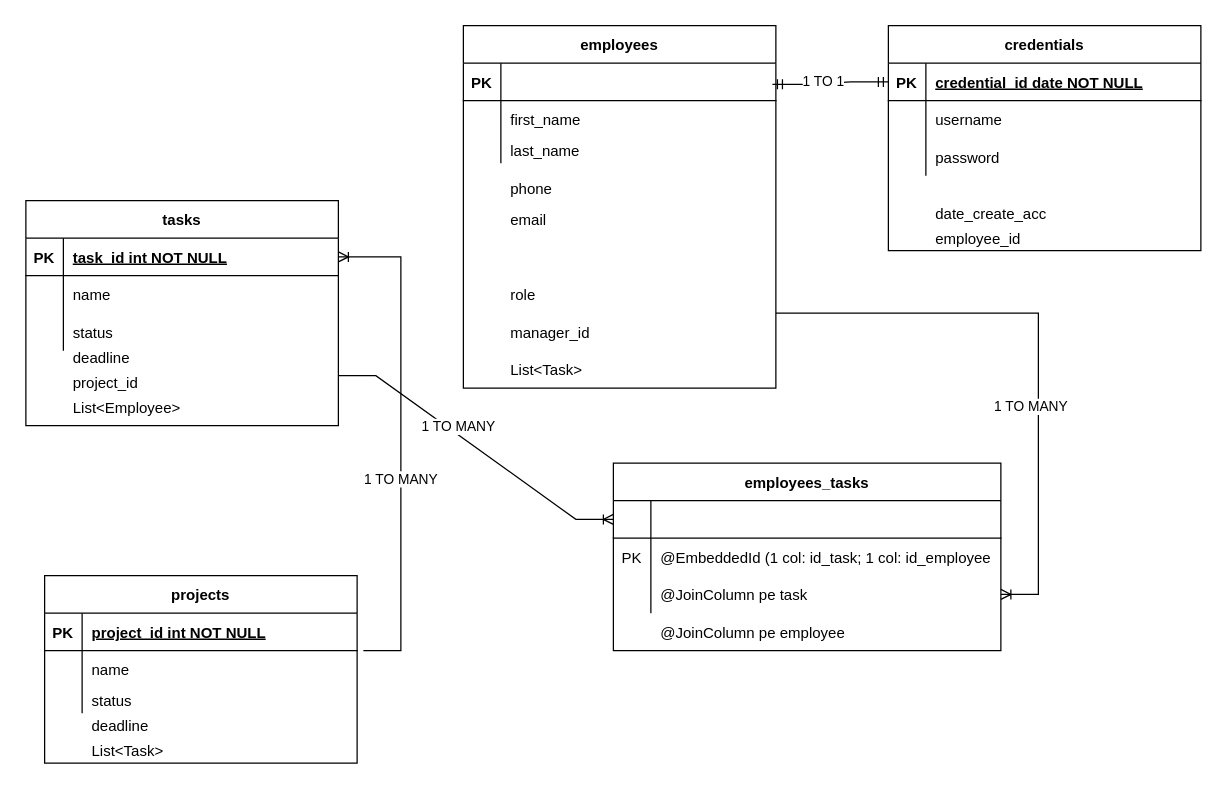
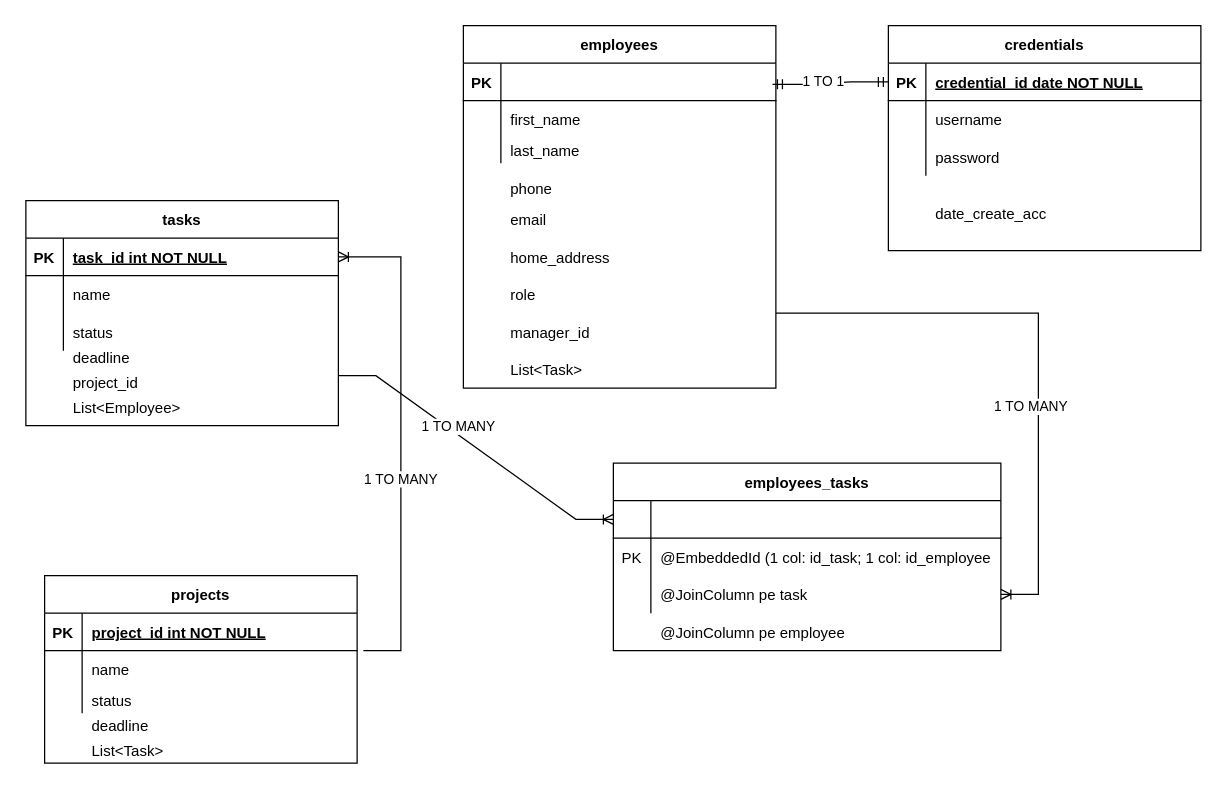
node "employee_id": removed
node "home_address": added
